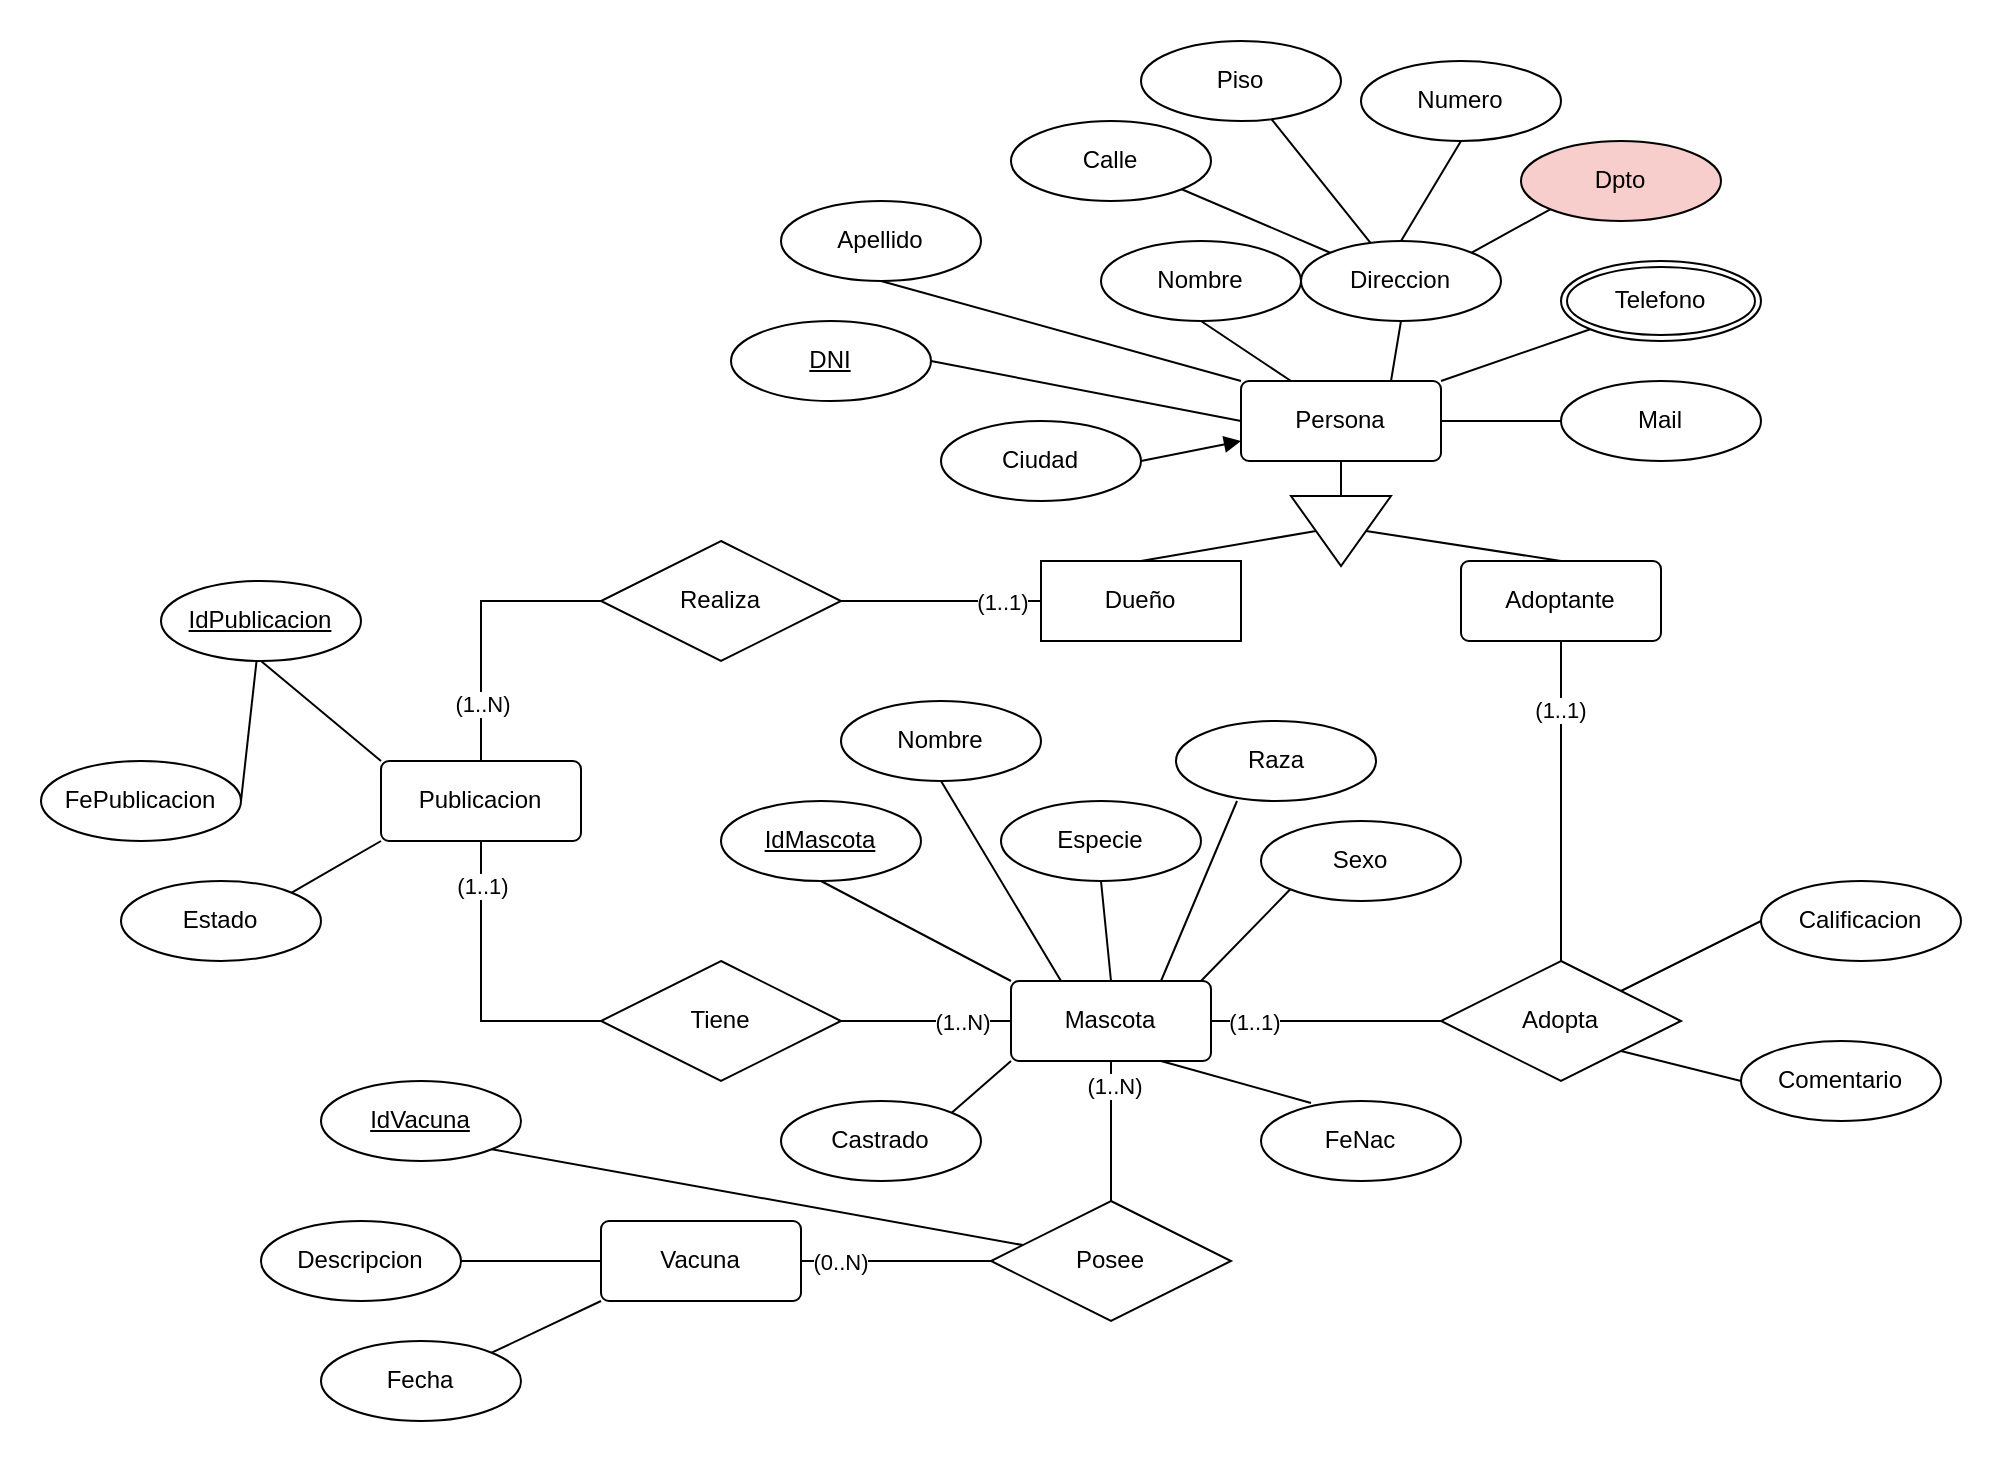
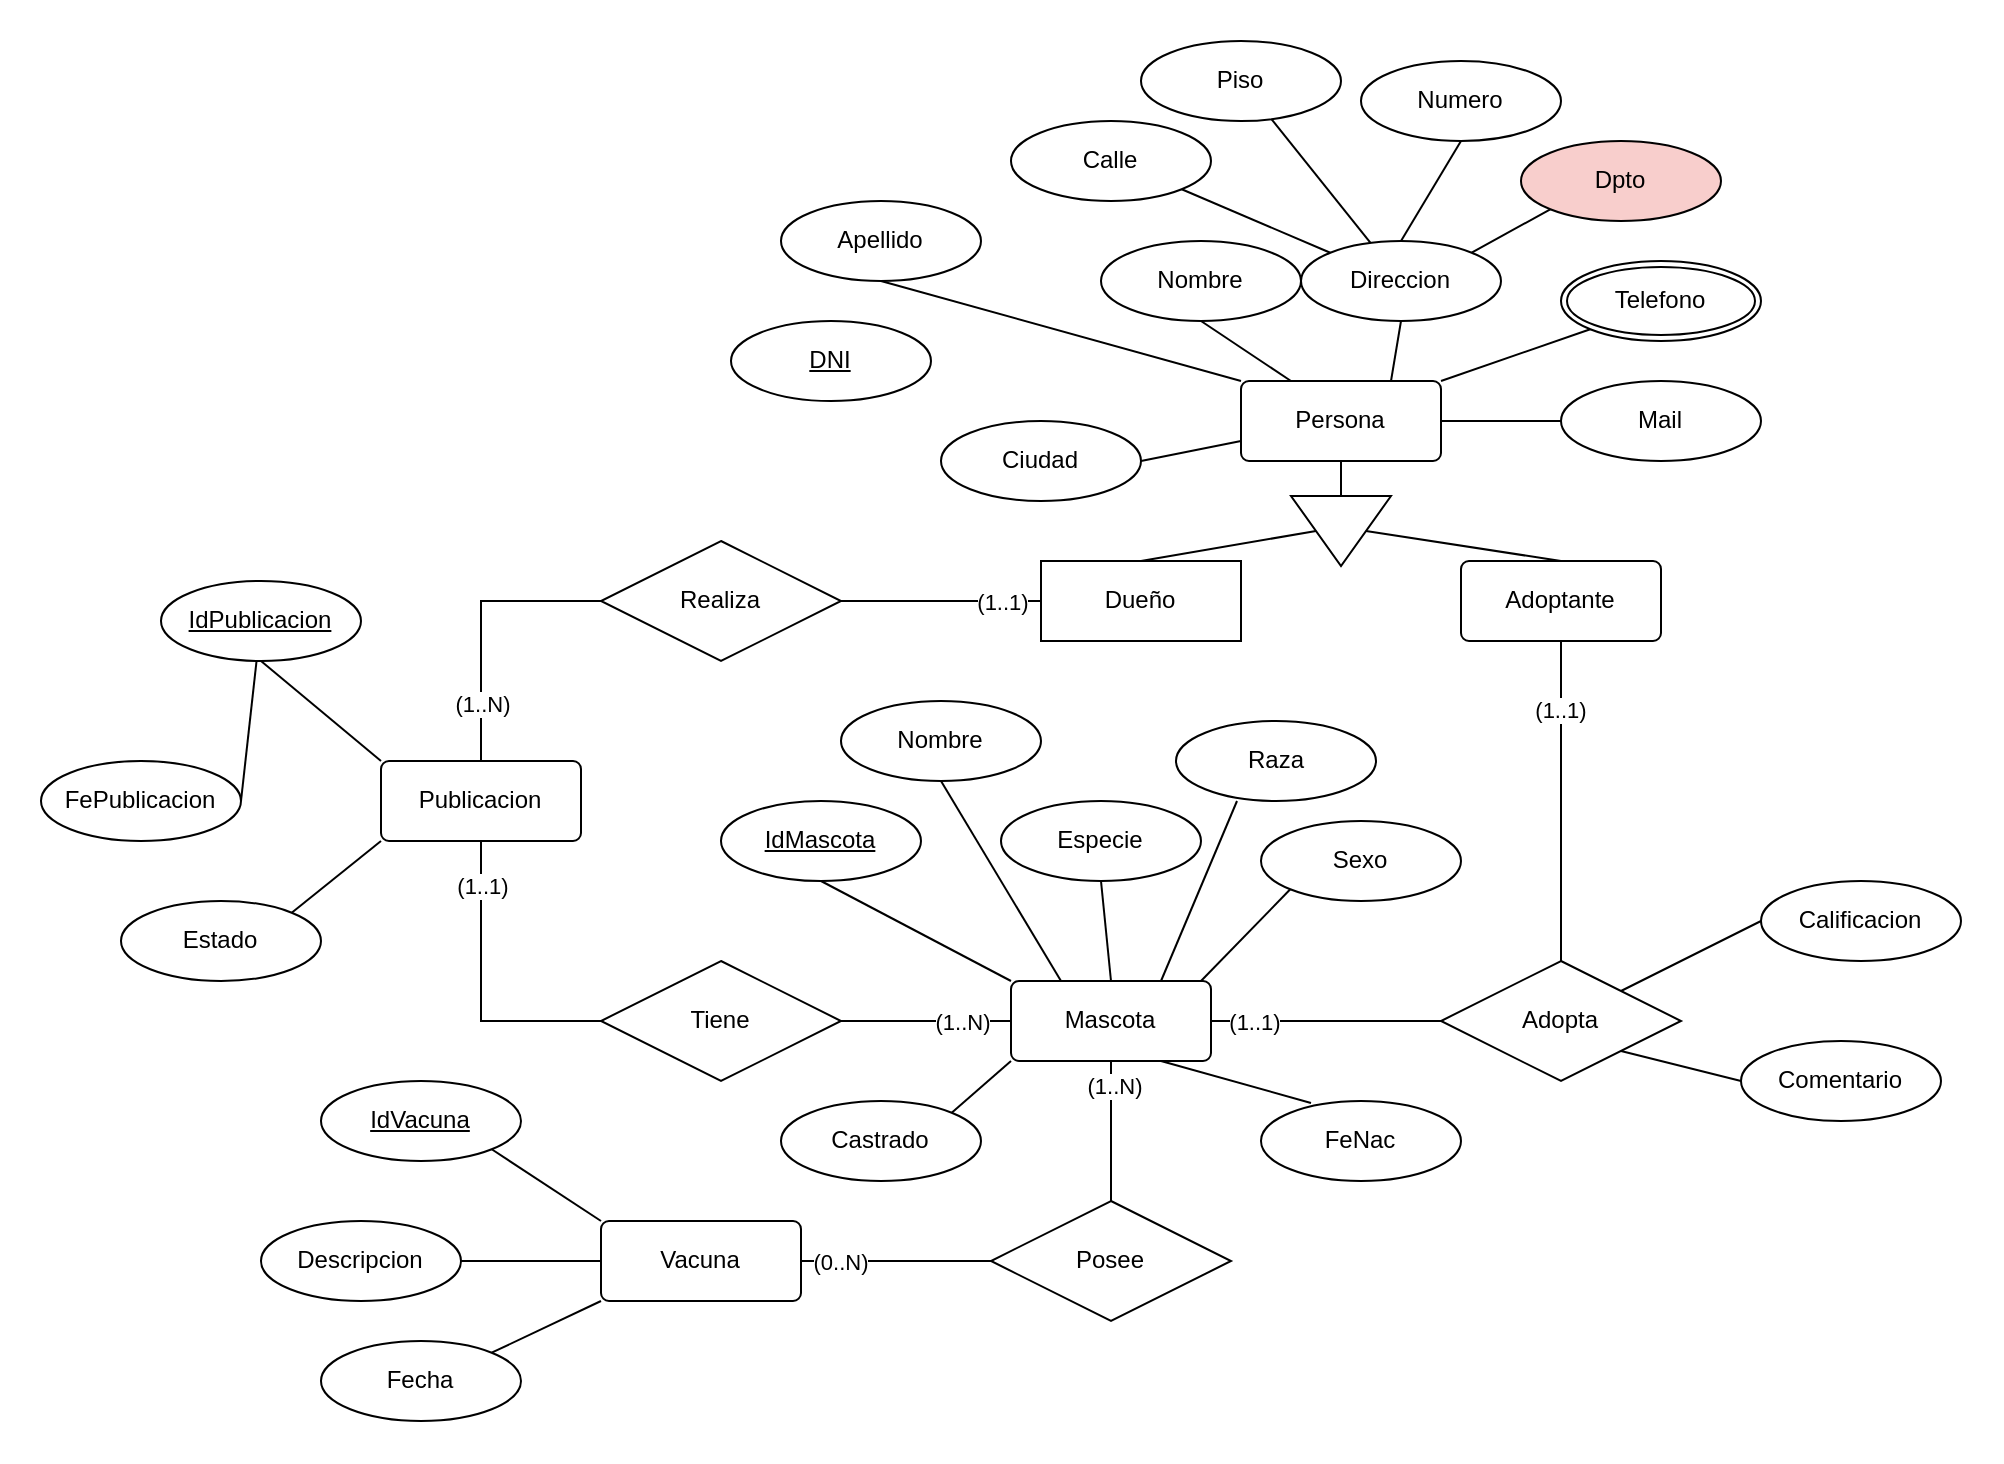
edge "DNI" -- "Persona": removed
edge "Ciudad" -> "Persona": arrowhead block -> none
node "Estado": moved (221, 921) -> (221, 941)
edge "IdVacuna" -- "Posee": now "IdVacuna" -- "Vacuna"
